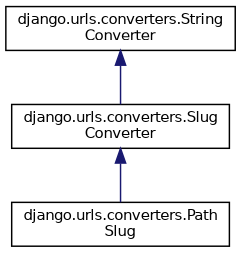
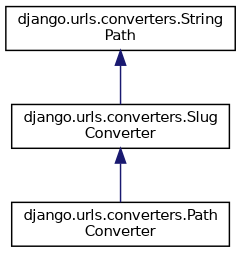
node "django.urls.converters.String Converter": label "django.urls.converters.String Converter" -> "django.urls.converters.String Path"
node "django.urls.converters.Path Slug": label "django.urls.converters.Path Slug" -> "django.urls.converters.Path Converter"
